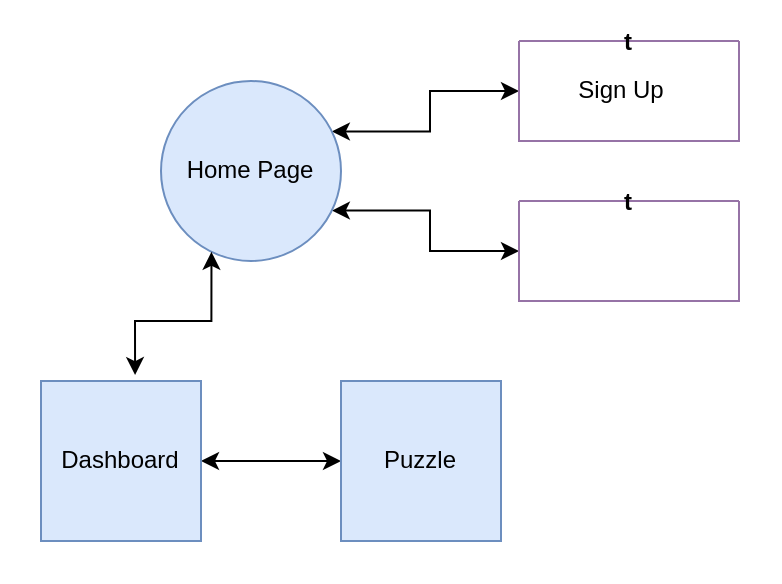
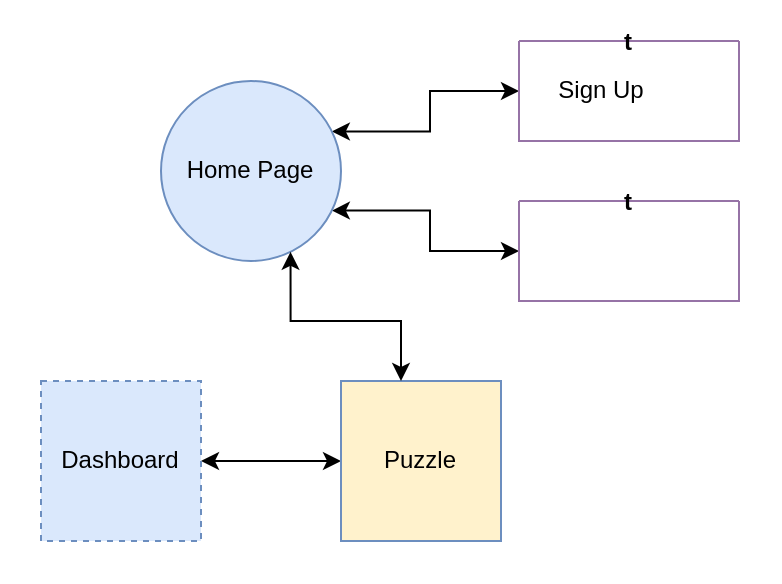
node "Sign Up": moved (621, 91) -> (601, 91)
edge "Home Page" -- "Dashboard": removed
edge "Home Page" -- "Puzzle": added
node "Dashboard": style solid -> dashed
node "Puzzle": fillcolor #dae8fc -> #fff2cc
